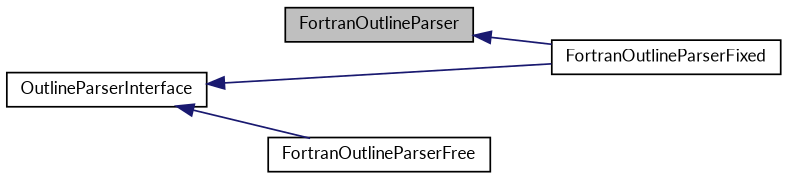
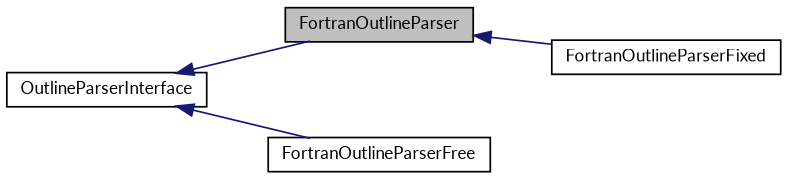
edge "FortranOutlineParserFixed" -> "OutlineParserInterface": now "FortranOutlineParser" -> "OutlineParserInterface"
